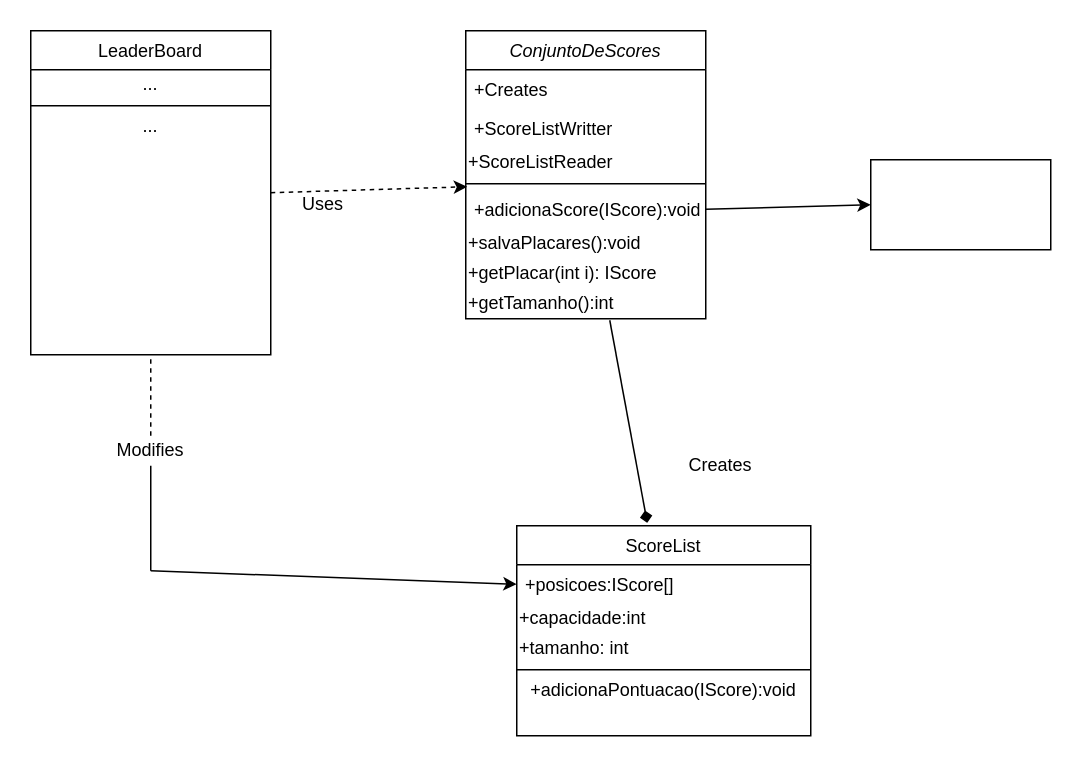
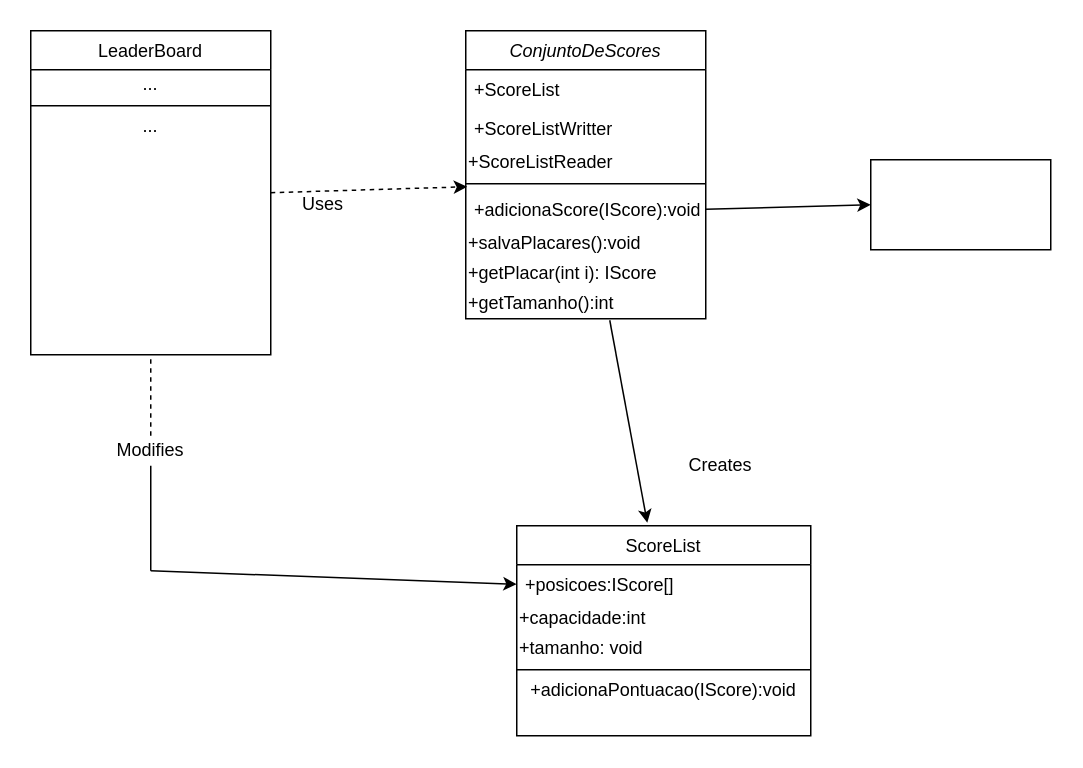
node "+Creates": label "+Creates" -> "+ScoreList"
edge "+getTamanho():int" -> "ScoreList": arrowhead diamond -> classic
node "+tamanho: int": label "+tamanho: int" -> "+tamanho: void"
